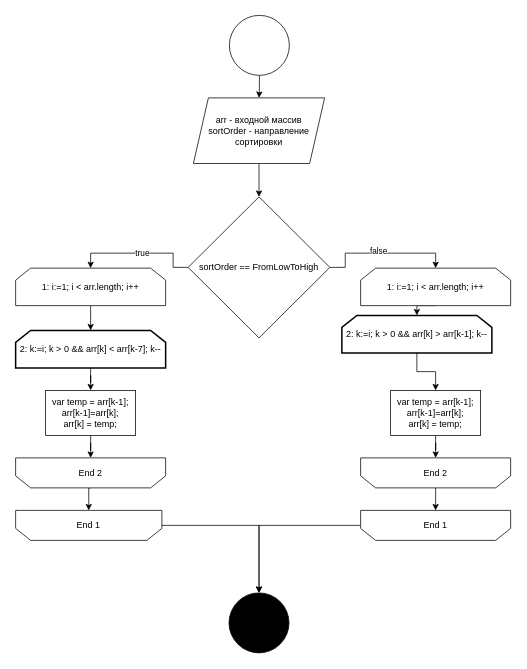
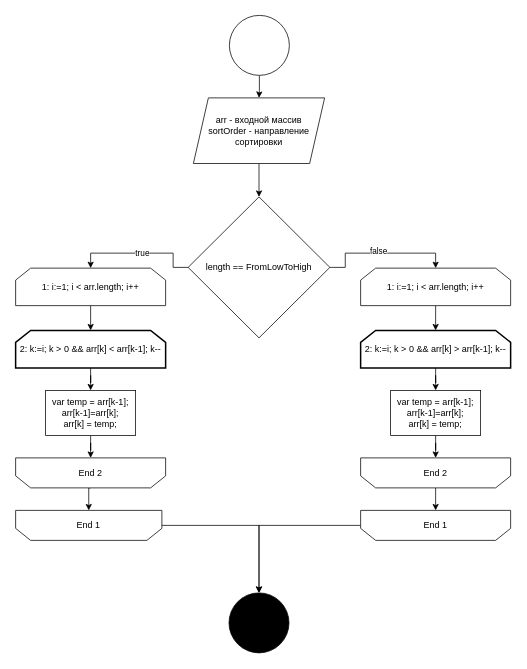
node "sortOrder == FromLowToHigh": label "sortOrder == FromLowToHigh" -> "length == FromLowToHigh"
node "2: k:=i; k > 0 && arr[k] > arr[k-1]; k--": moved (417, 334) -> (435, 349)
node "2: k:=i; k > 0 && arr[k] < arr[k-7]; k--": label "2: k:=i; k > 0 && arr[k] < arr[k-7]; k--" -> "2: k:=i; k > 0 && arr[k] < arr[k-1]; k--"
